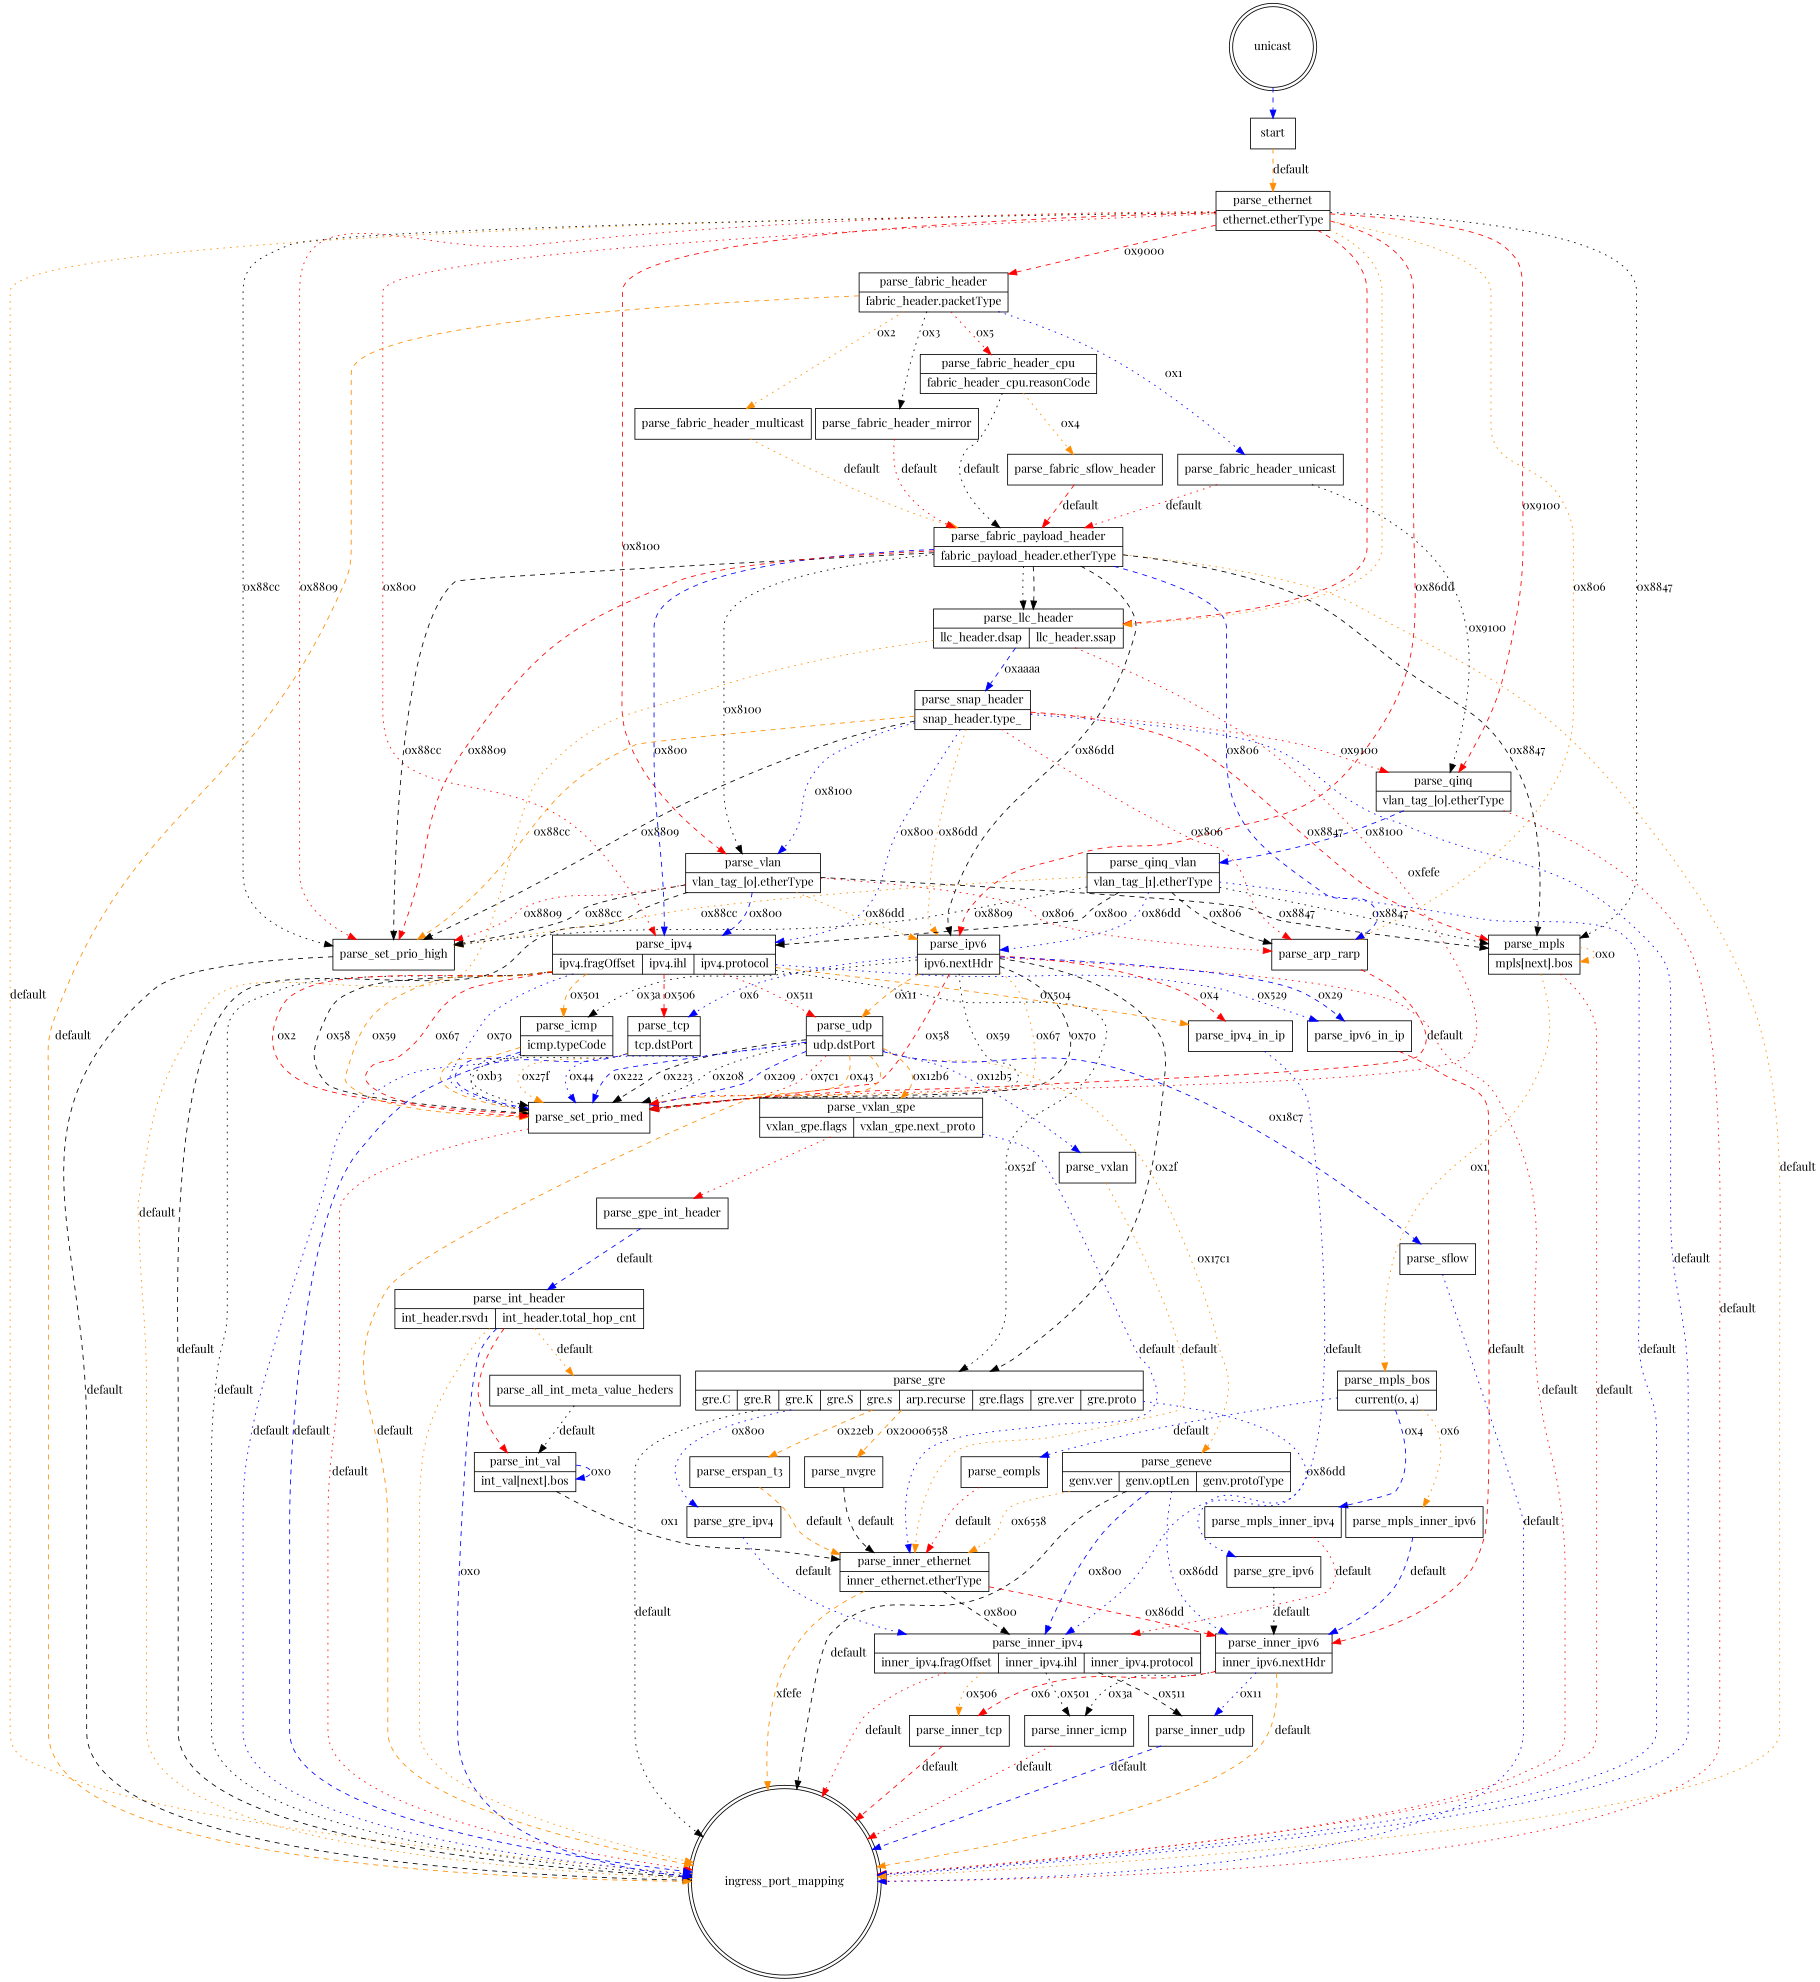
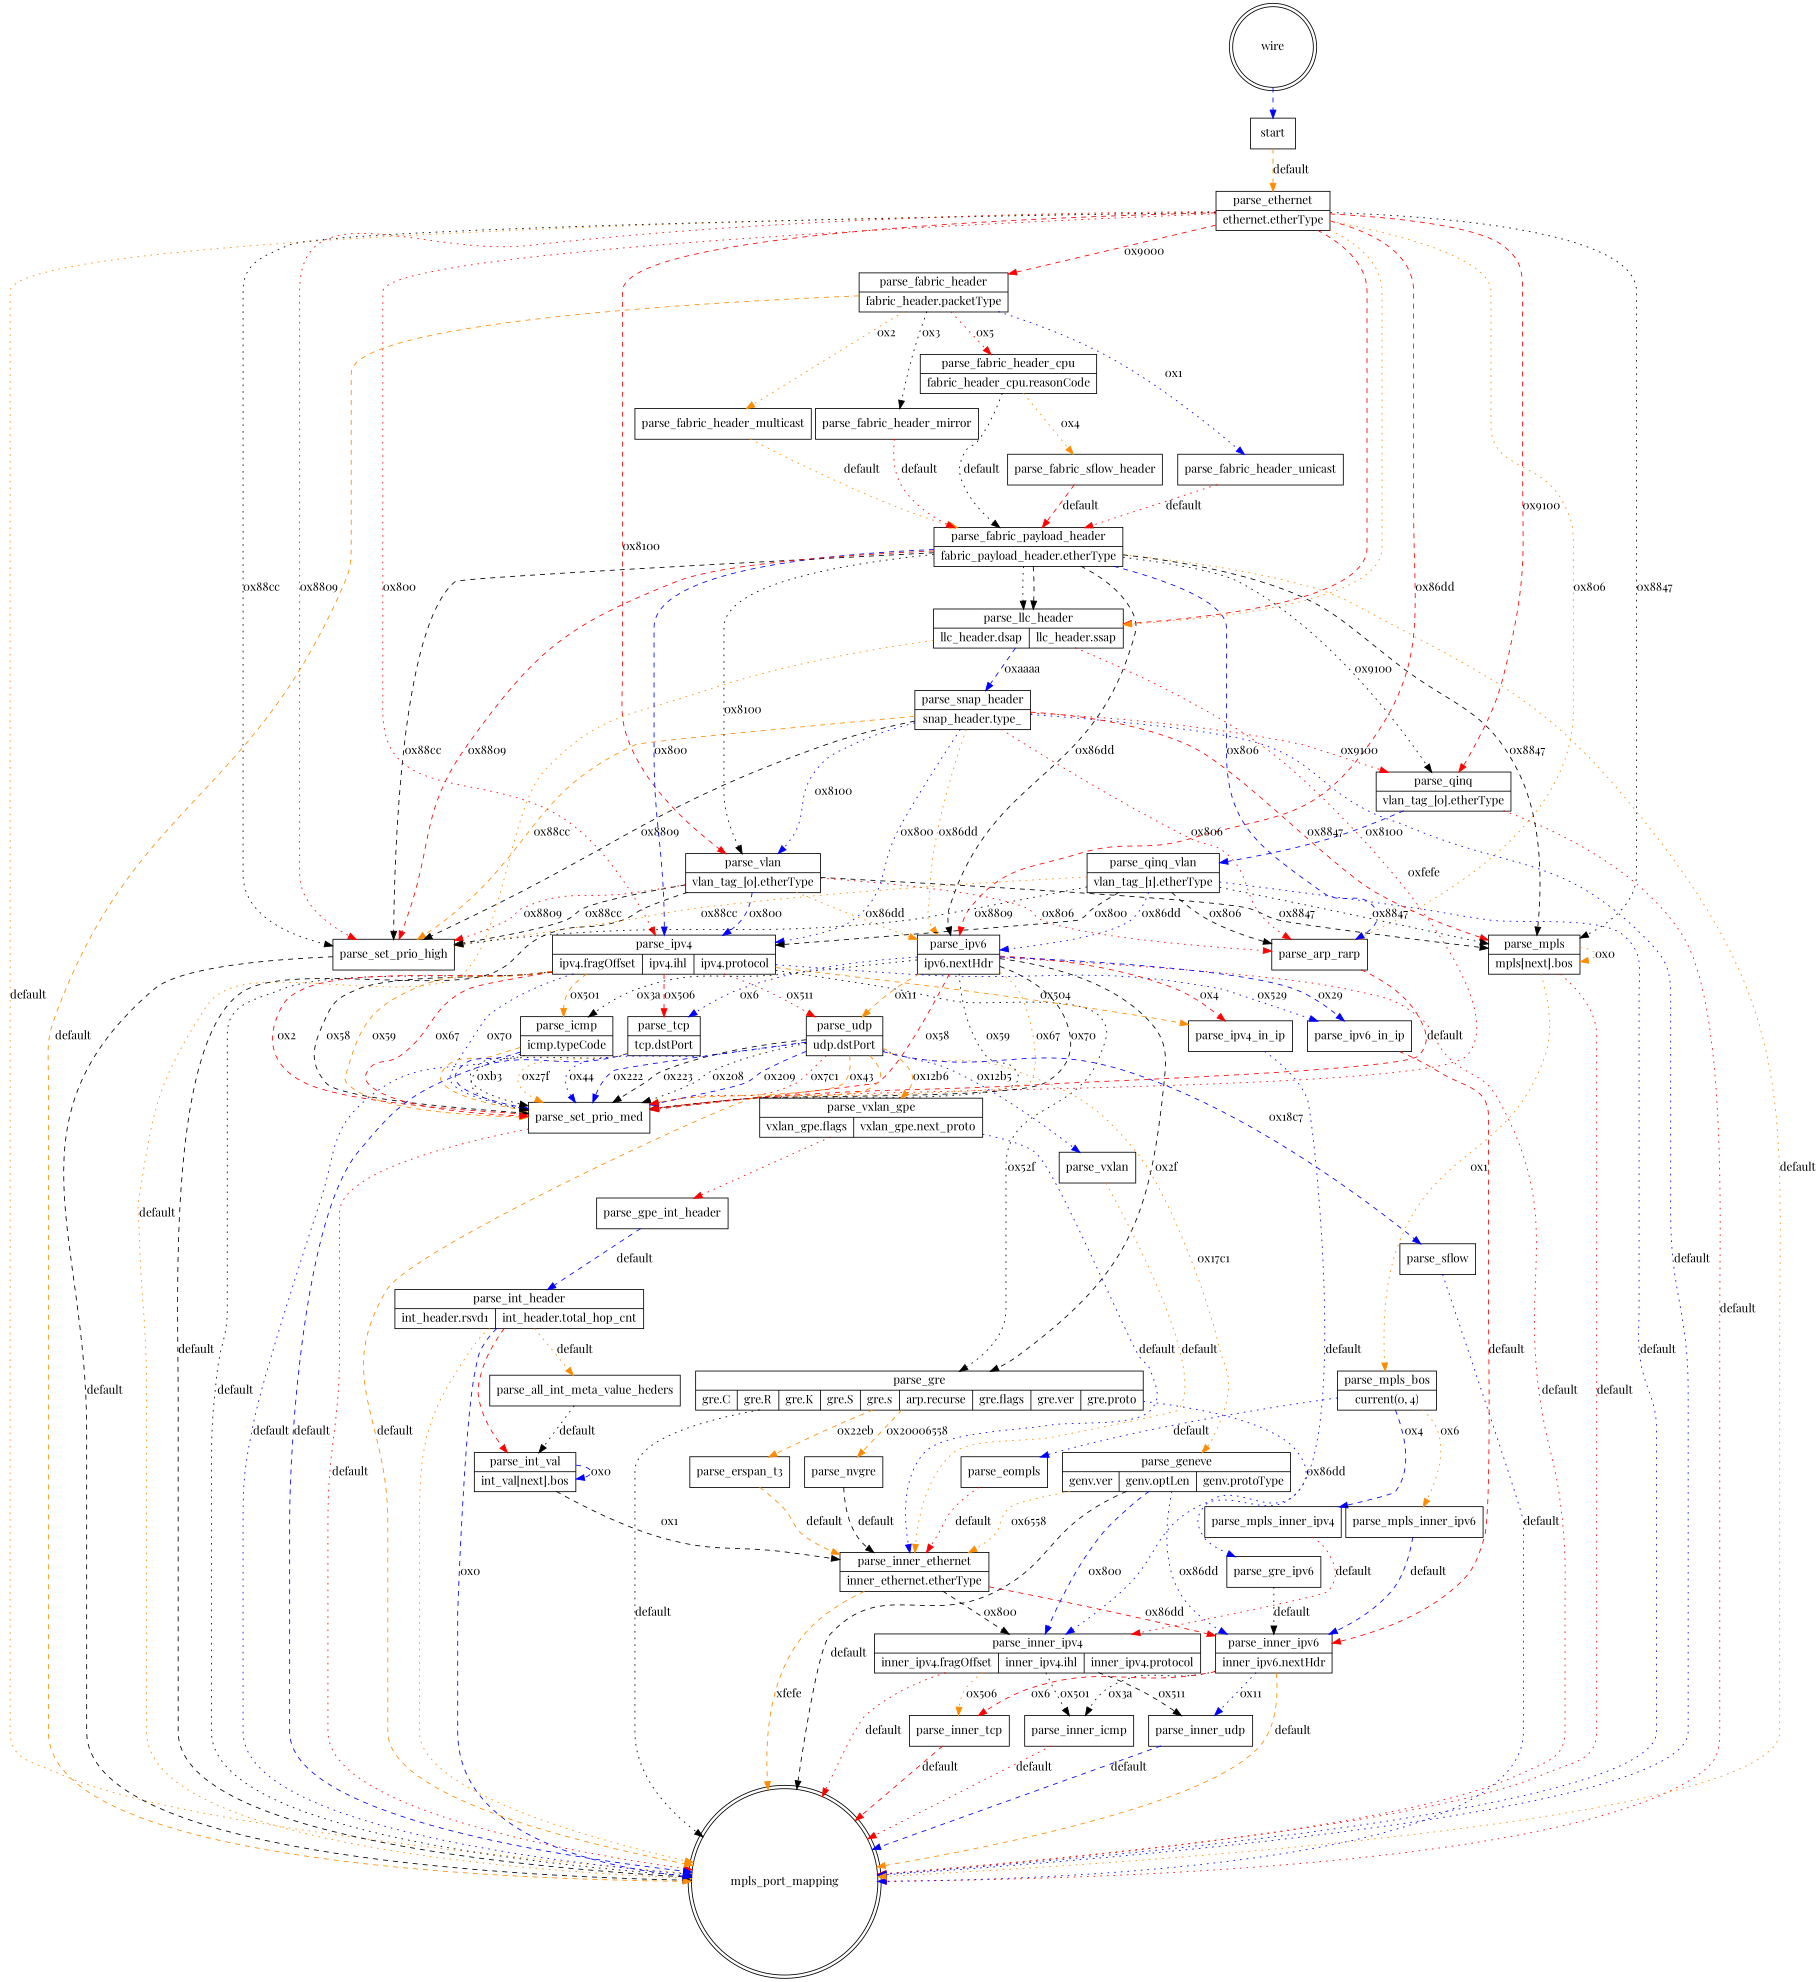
node "unicast": label "unicast" -> "wire"
edge "parse_fabric_header_unicast" -> "parse_qinq": now "parse_fabric_payload_header" -> "parse_qinq"
node "parse_gre_ipv4": removed
node "ingress_port_mapping": label "ingress_port_mapping" -> "mpls_port_mapping"
